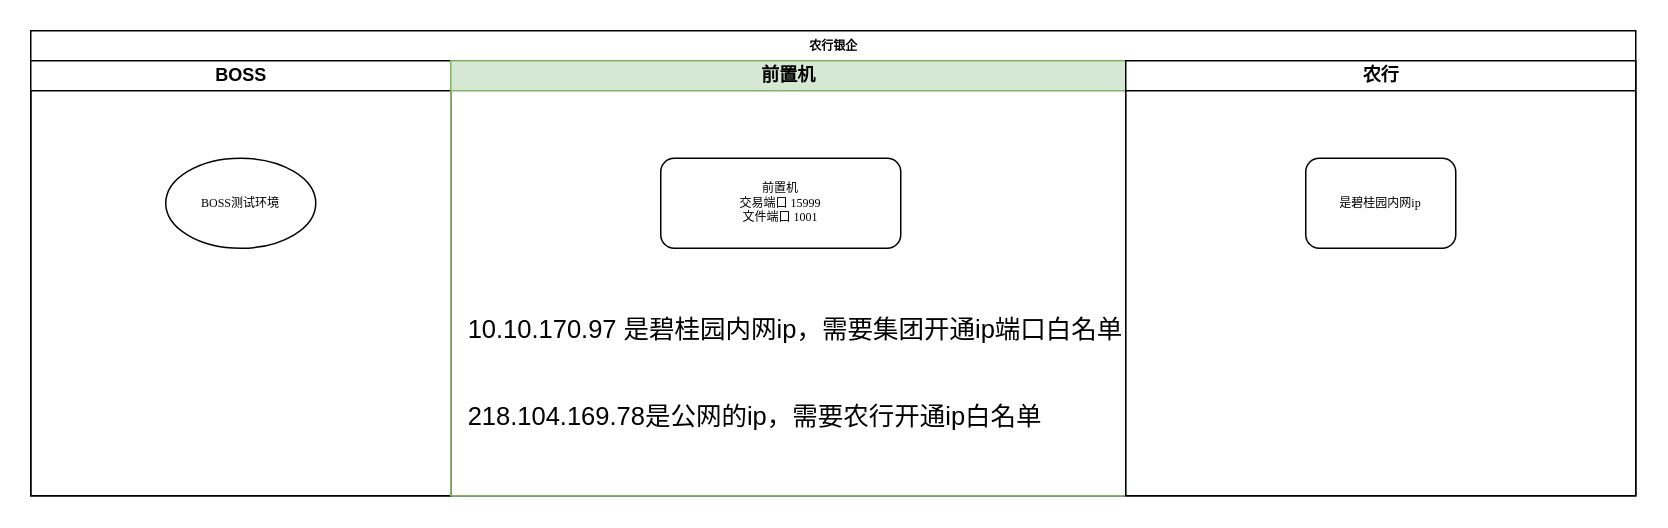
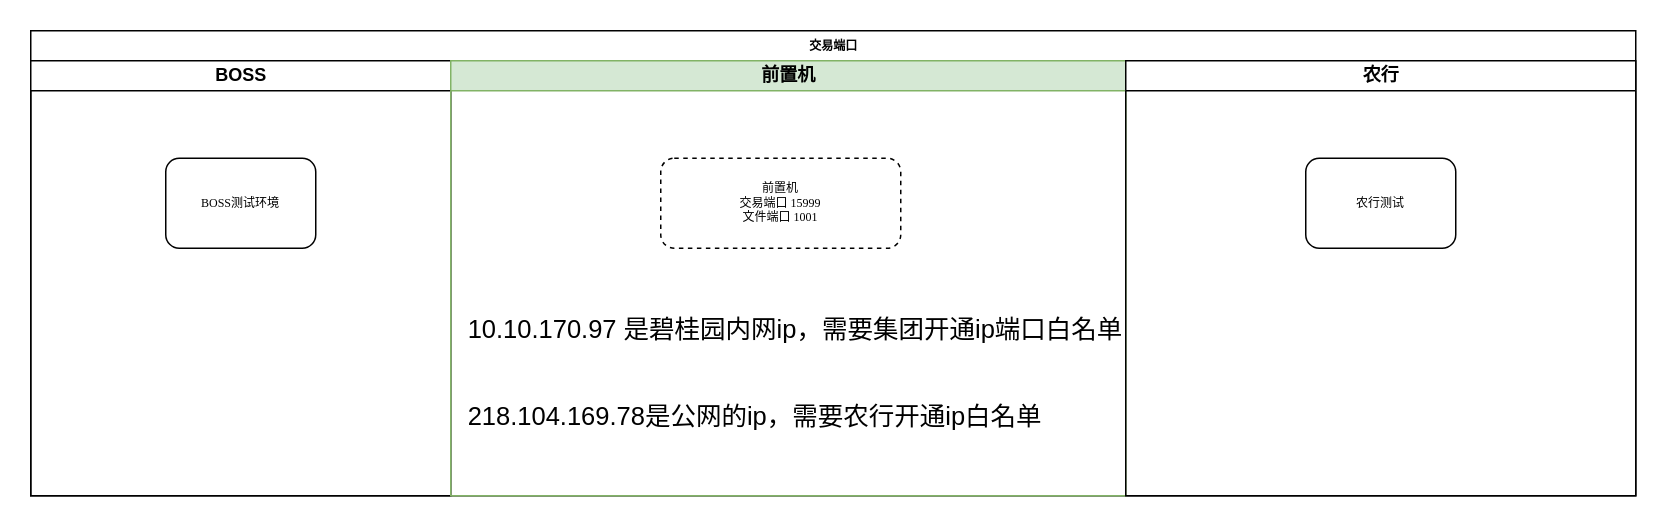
node "农行银企": label "农行银企" -> "交易端口"
node "BOSS测试环境": shape ellipse -> rounded rectangle
node "前置机 交易端口 15999 文件端口 1001": style solid -> dashed
node "是碧桂园内网ip": label "是碧桂园内网ip" -> "农行测试"
